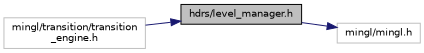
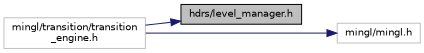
edge "hdrs/level_manager.h" -> "mingl/mingl.h": now "mingl/transition/transition _engine.h" -> "mingl/mingl.h"
